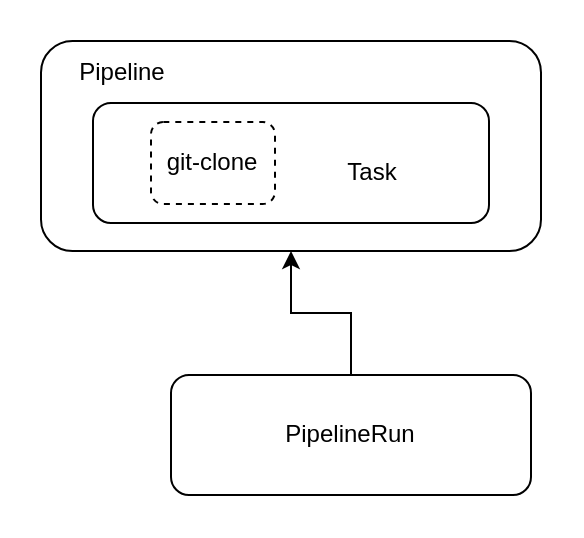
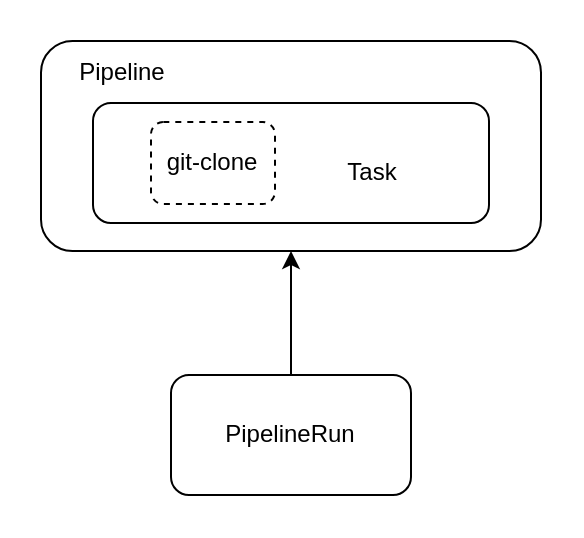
node "PipelineRun": size 360x120 -> 240x120
